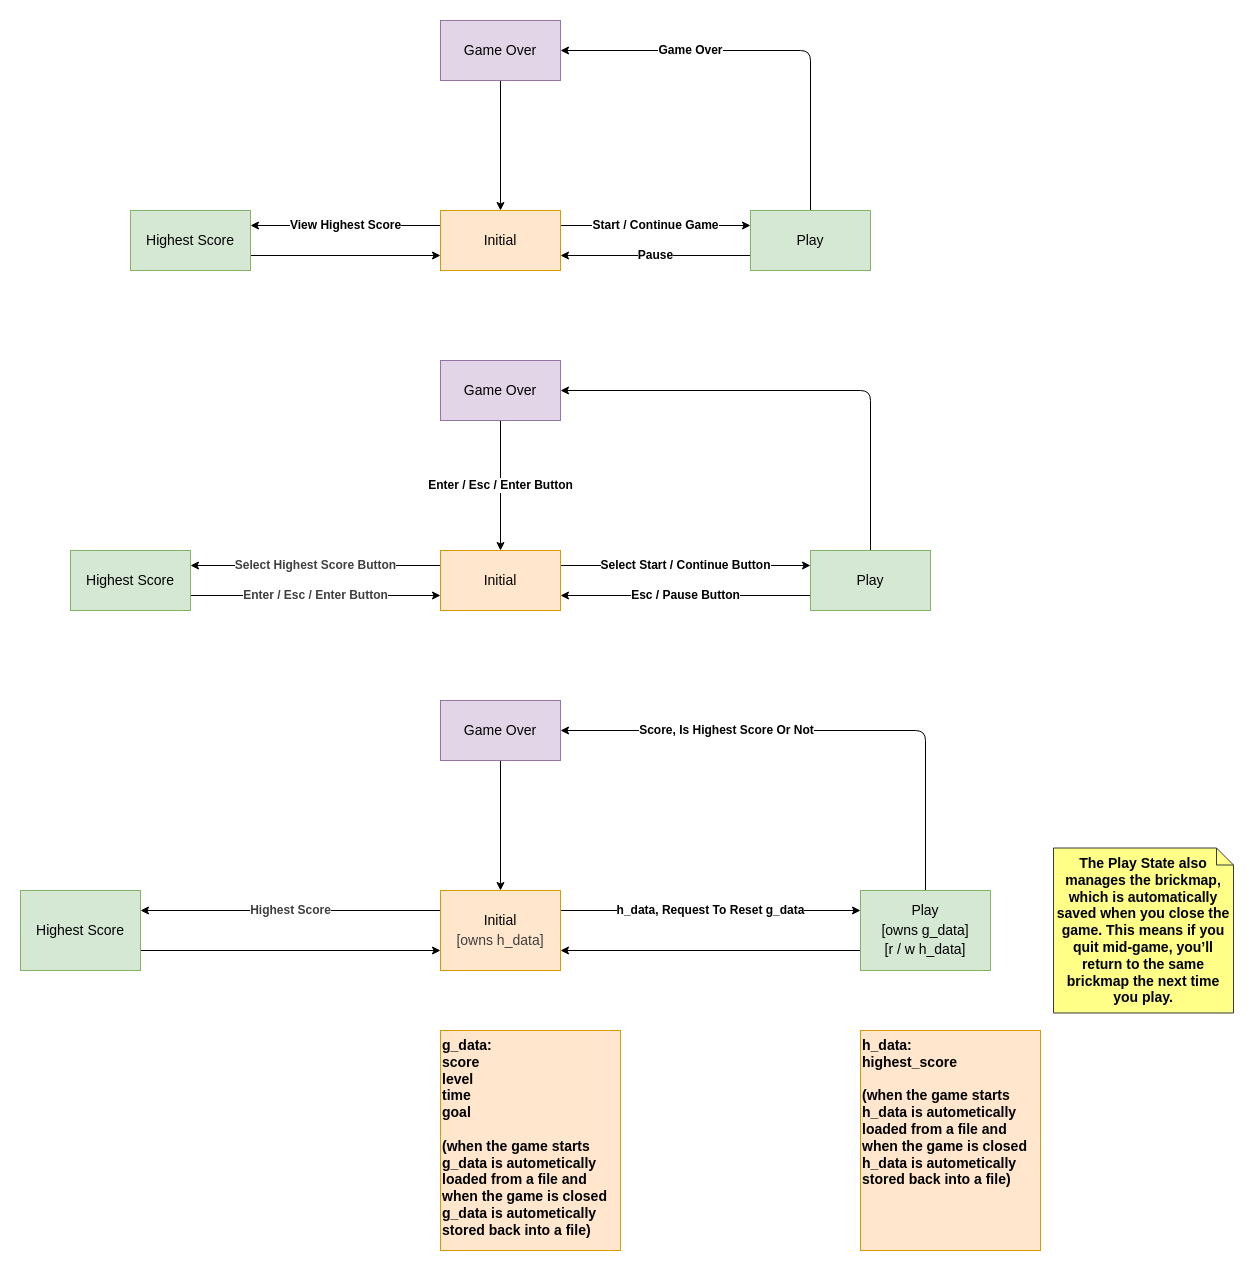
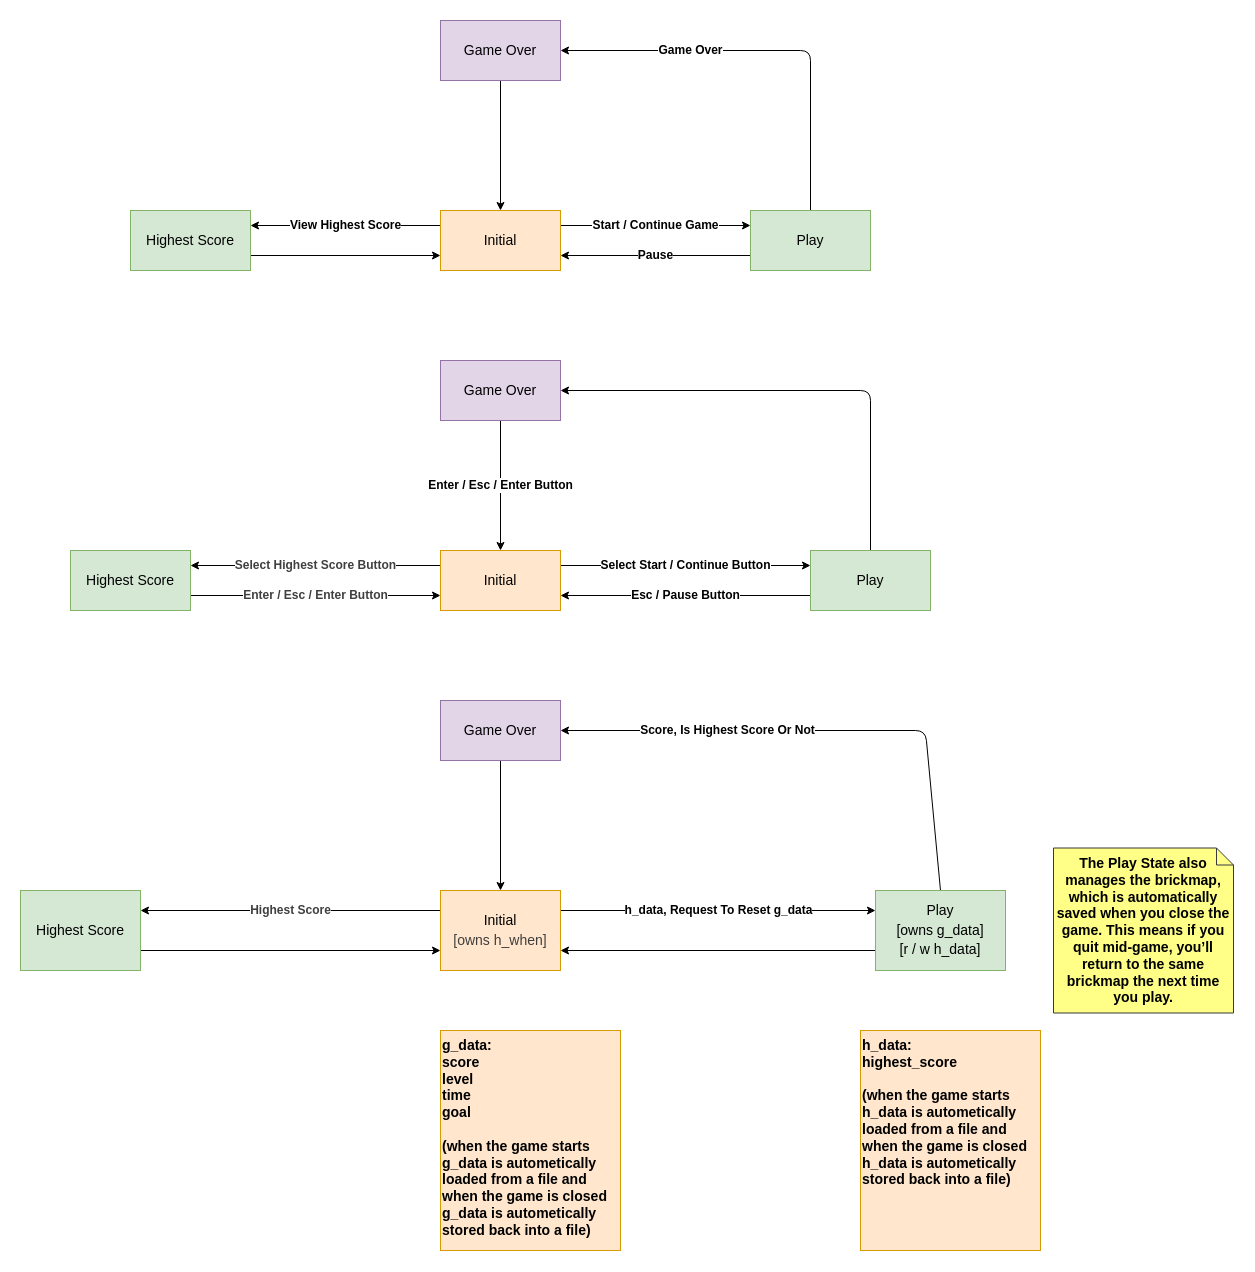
node "Initial [owns h_data]": label "Initial [owns h_data]" -> "Initial [owns h_when]"
node "Play [owns g_data] [r / w h_data]": moved (926, 931) -> (941, 931)
